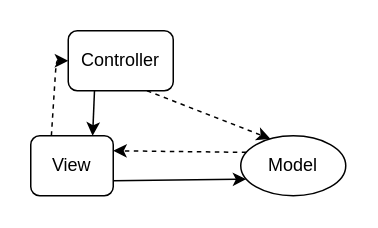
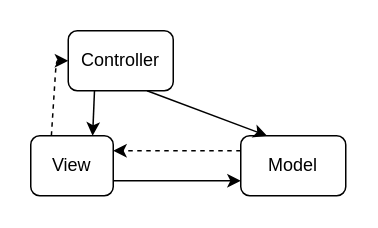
edge "Controller" -> "Model": style dashed -> solid
node "Model": shape ellipse -> rounded rectangle
